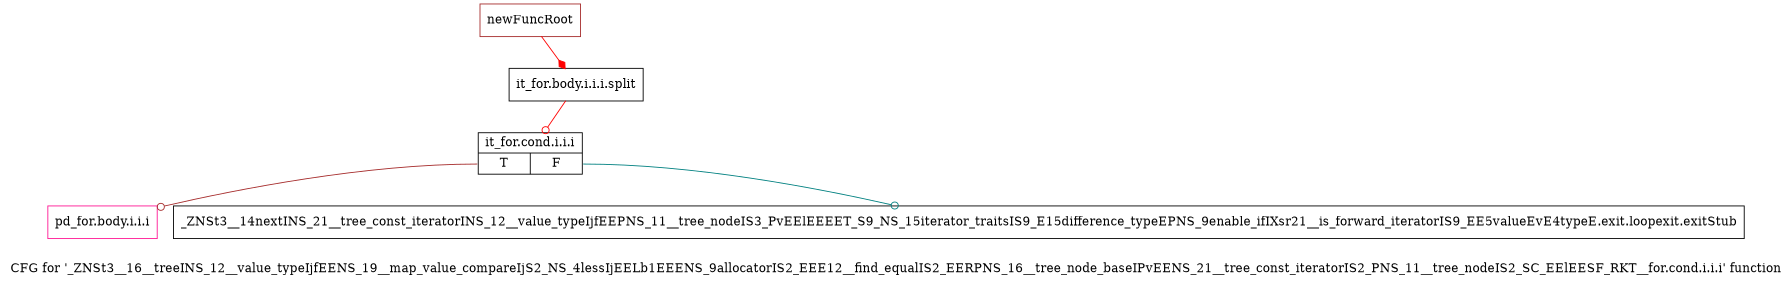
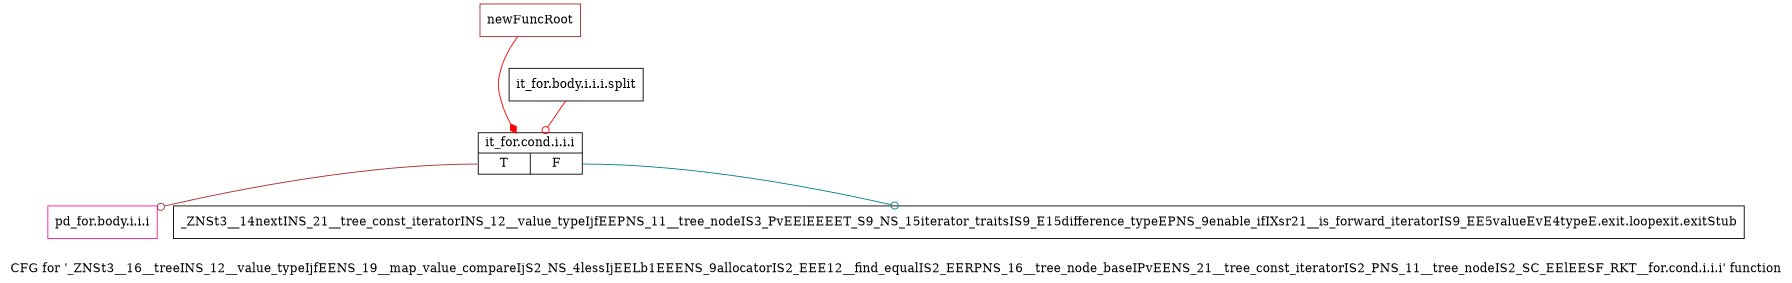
edge "newFuncRoot" -> "it_for.body.i.i.i.split": now "newFuncRoot" -> "it_for.cond.i.i.i"
